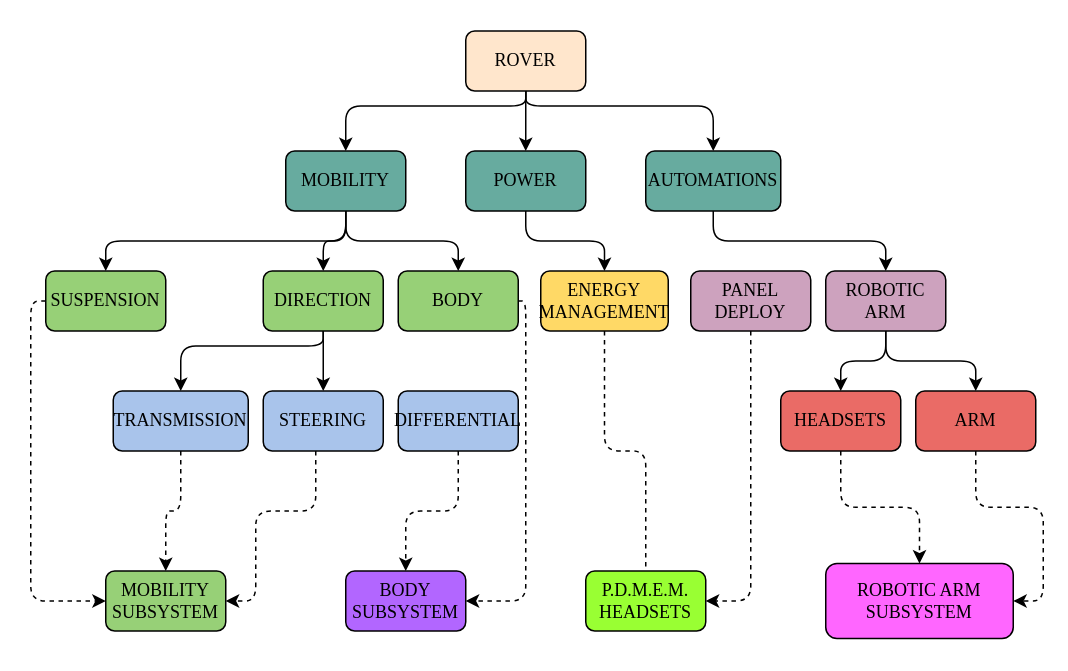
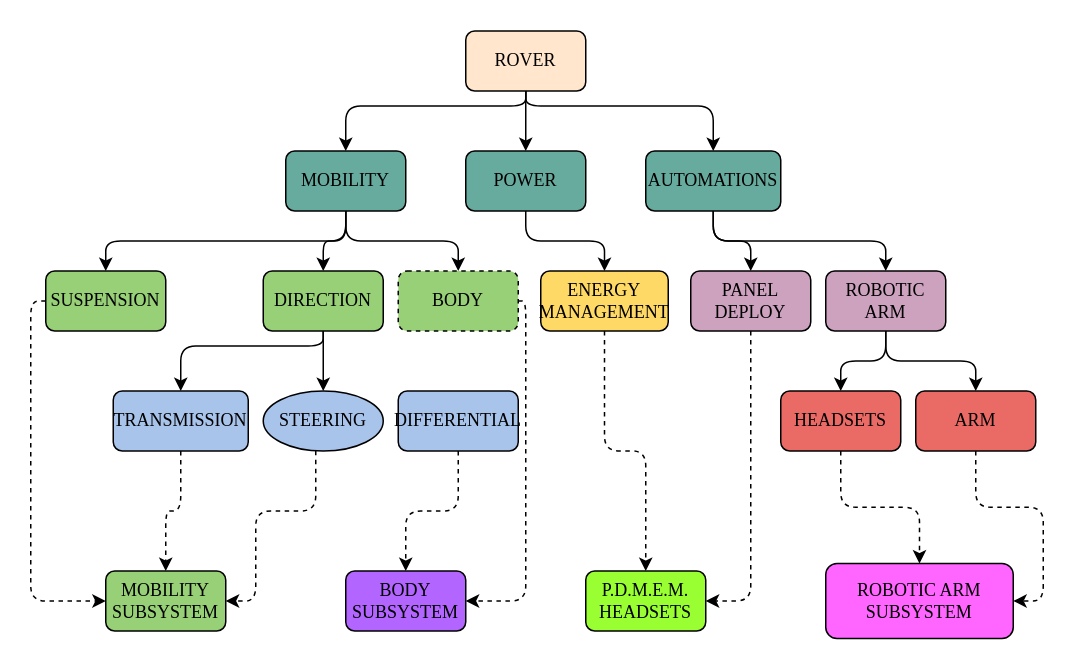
edge "AUTOMATIONS" -> "PANEL DEPLOY": added
node "BODY": style solid -> dashed
node "STEERING": shape rounded rectangle -> ellipse
edge "ENERGY MANAGEMENT" -- "P.D.M.E.M. HEADSETS": arrowhead none -> classic
